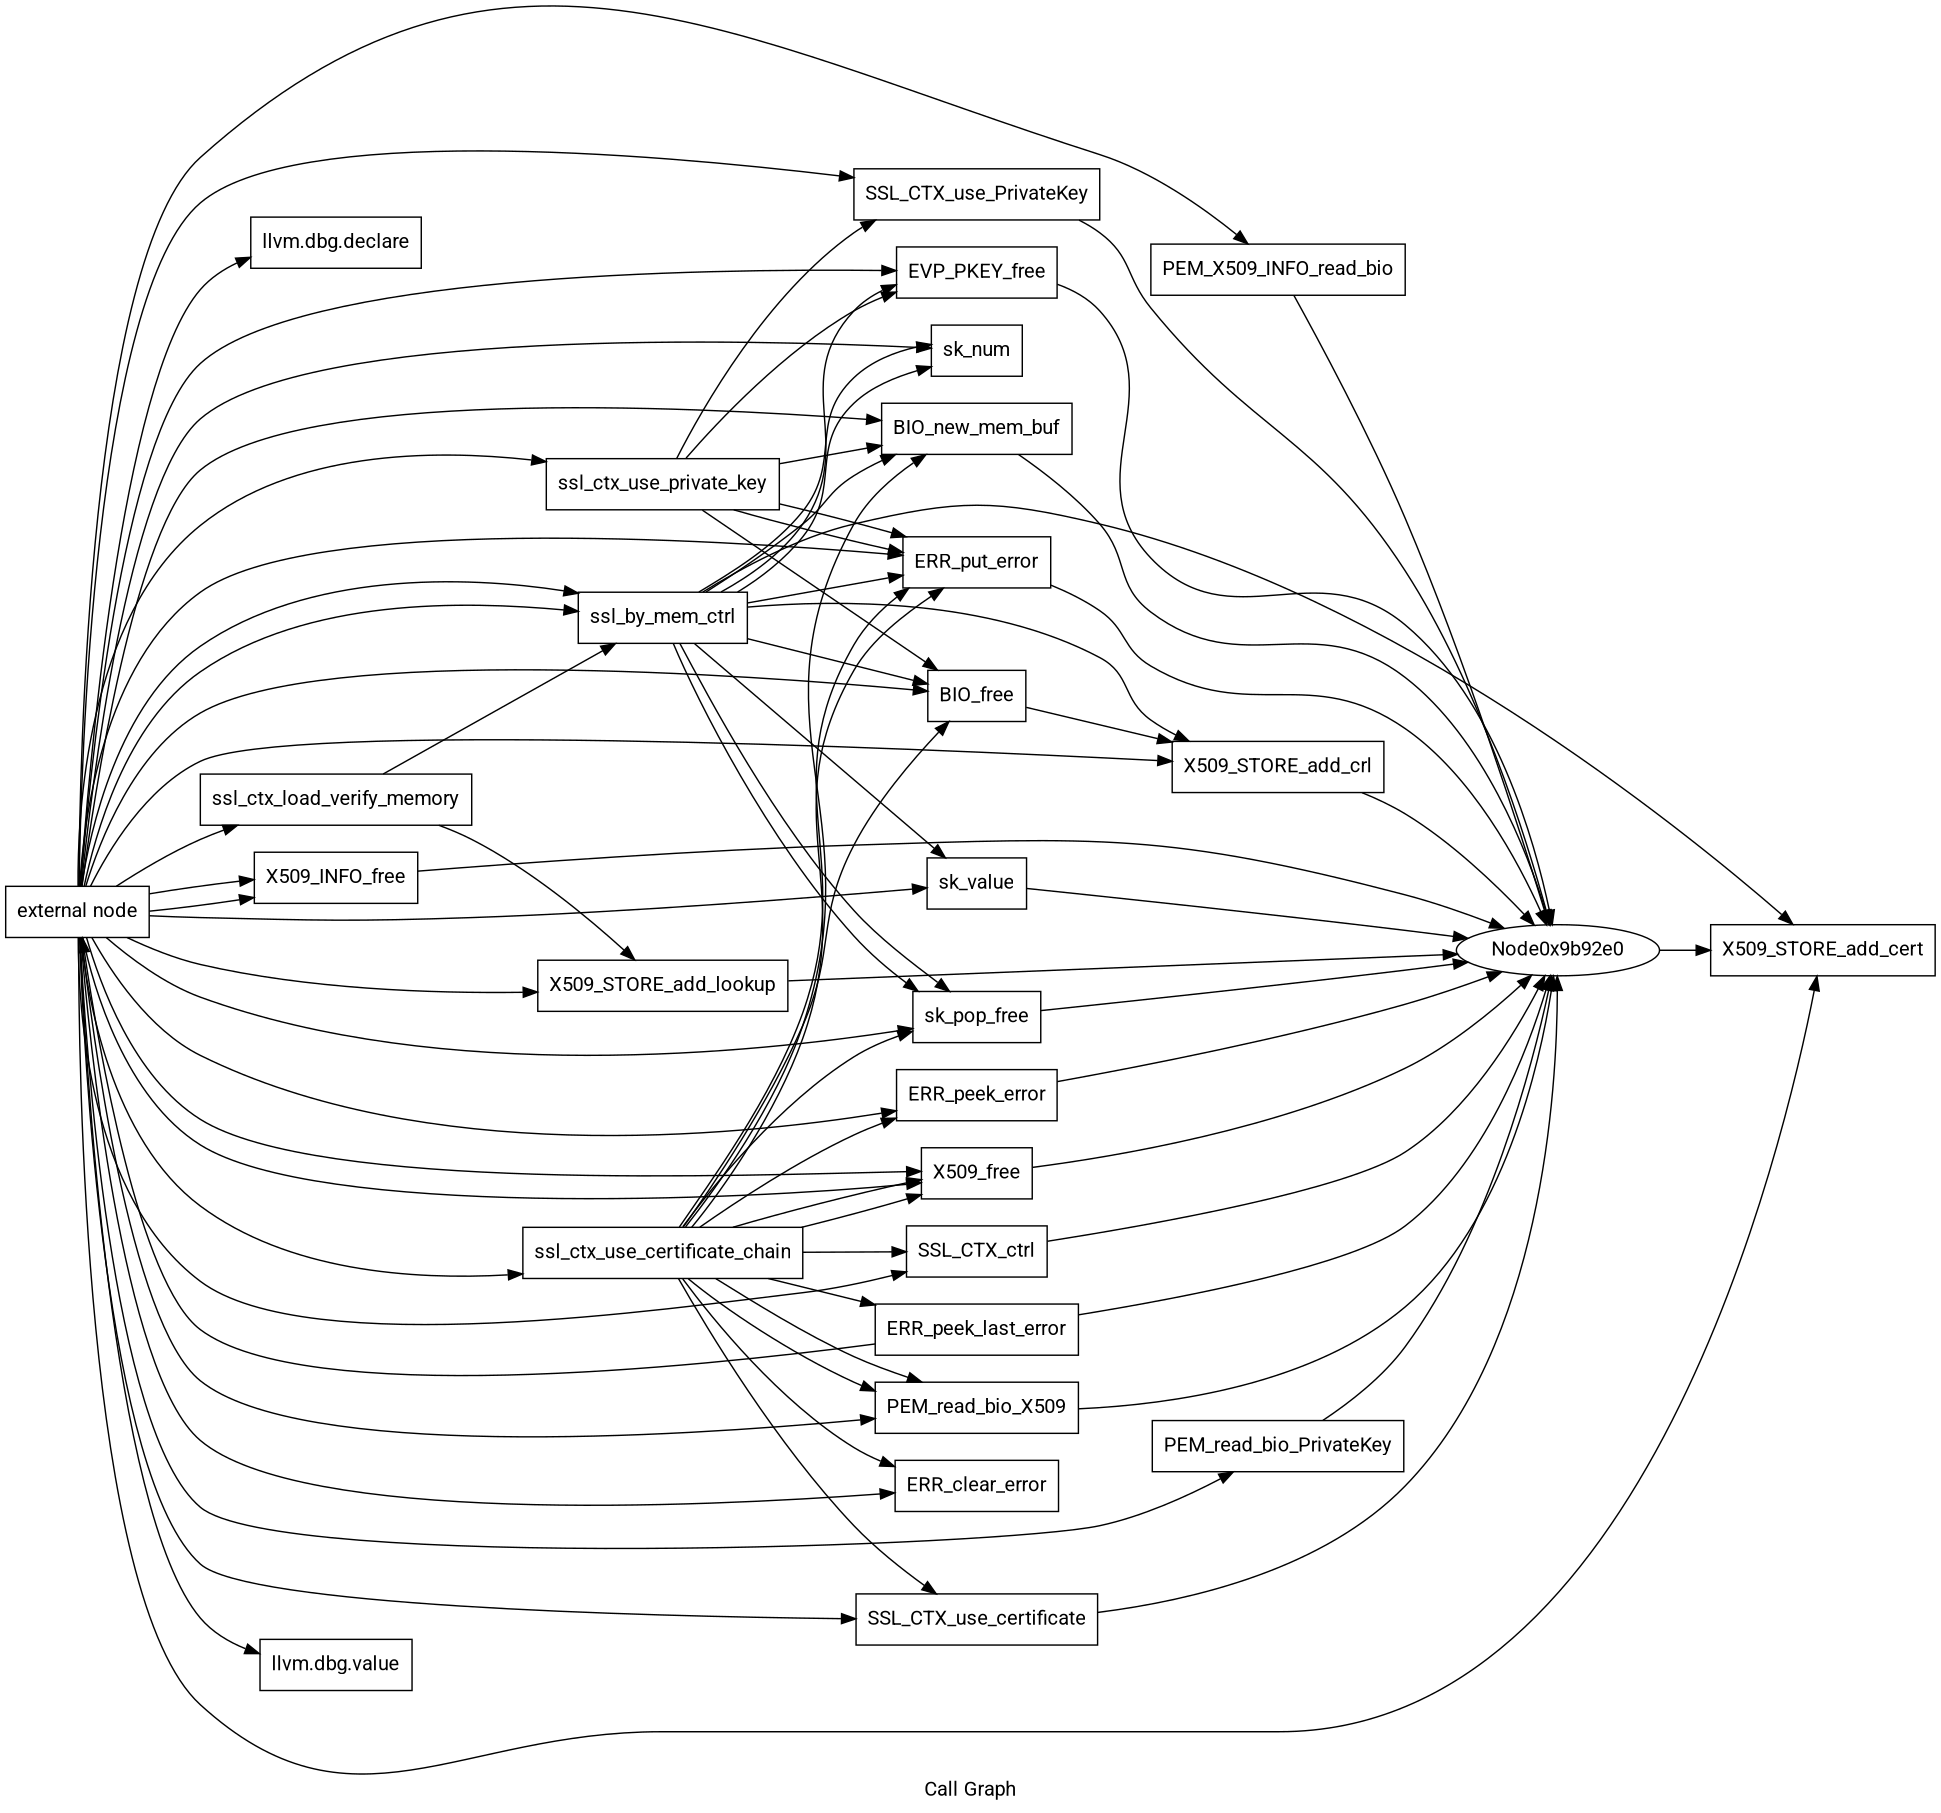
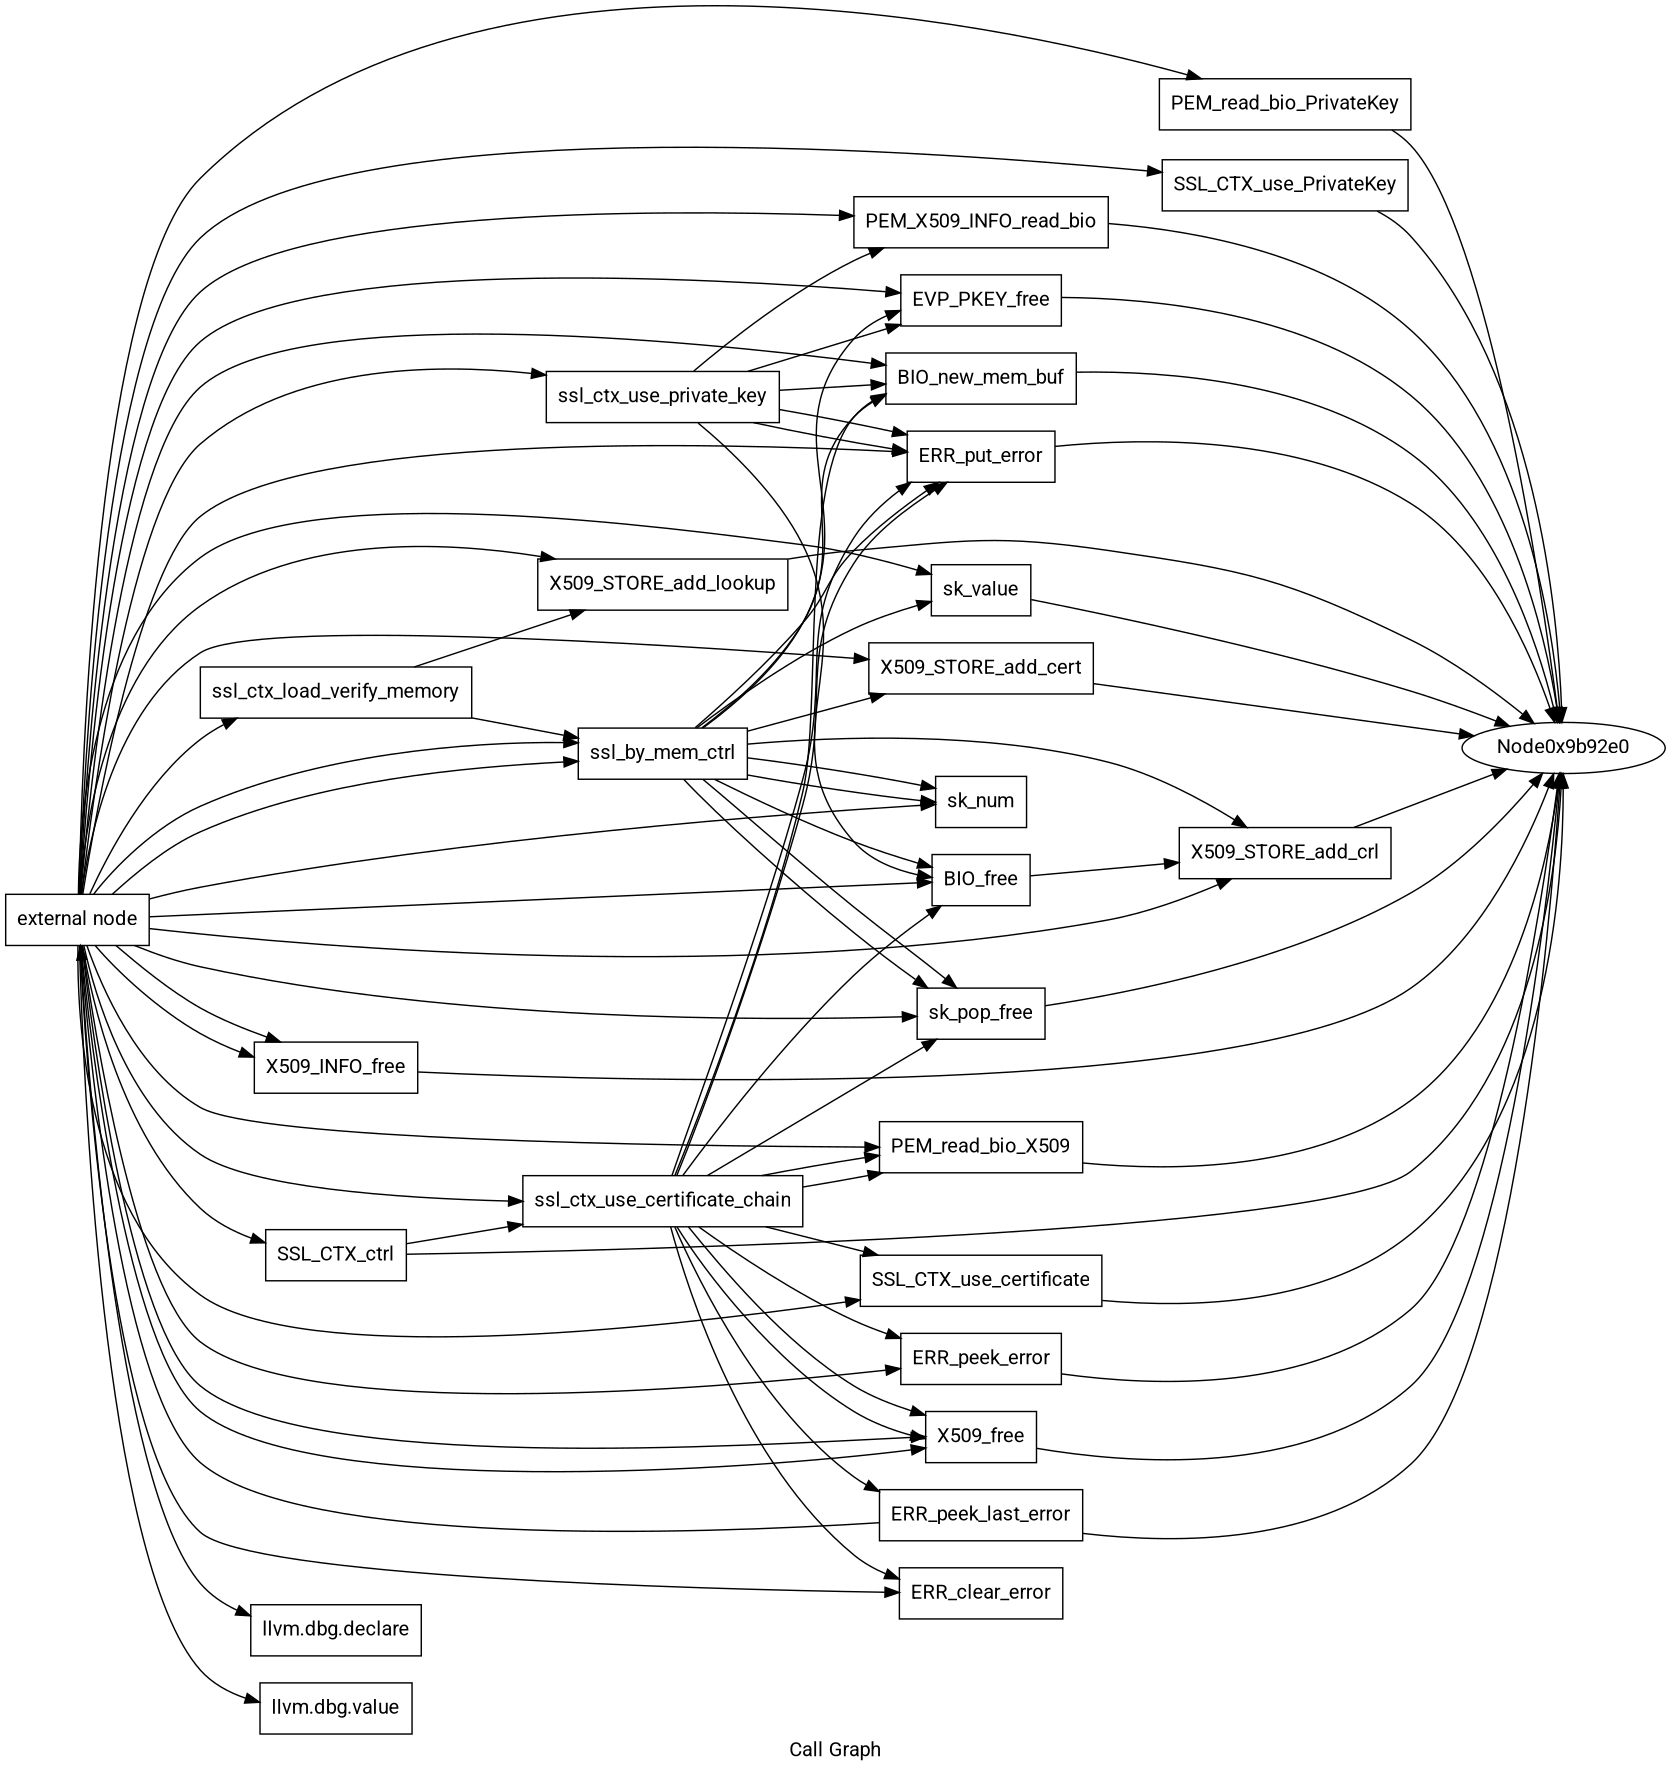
edge "ssl_ctx_use_private_key" -> "SSL_CTX_use_PrivateKey": now "ssl_ctx_use_private_key" -> "PEM_X509_INFO_read_bio"
edge "Node0x9b92e0" -> "X509_STORE_add_cert": reversed
edge "ssl_ctx_use_certificate_chain" -> "SSL_CTX_ctrl": reversed
